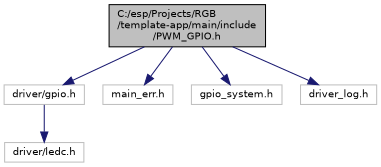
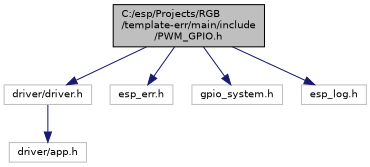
node "C:/esp/Projects/RGB /template-app/main/include /PWM_GPIO.h": label "C:/esp/Projects/RGB /template-app/main/include /PWM_GPIO.h" -> "C:/esp/Projects/RGB /template-err/main/include /PWM_GPIO.h"
node "driver/gpio.h": label "driver/gpio.h" -> "driver/driver.h"
node "main_err.h": label "main_err.h" -> "esp_err.h"
node "driver_log.h": label "driver_log.h" -> "esp_log.h"
node "driver/ledc.h": label "driver/ledc.h" -> "driver/app.h"
